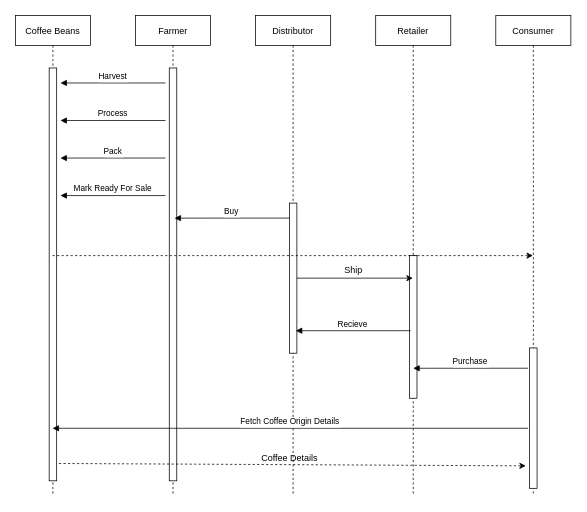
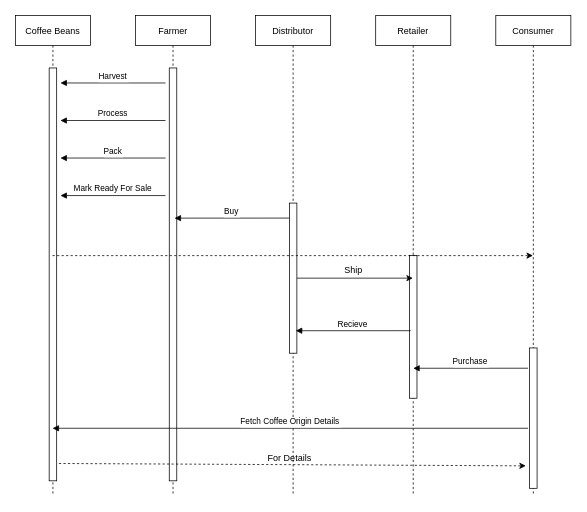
node "Coffee Details": label "Coffee Details" -> "For Details"
